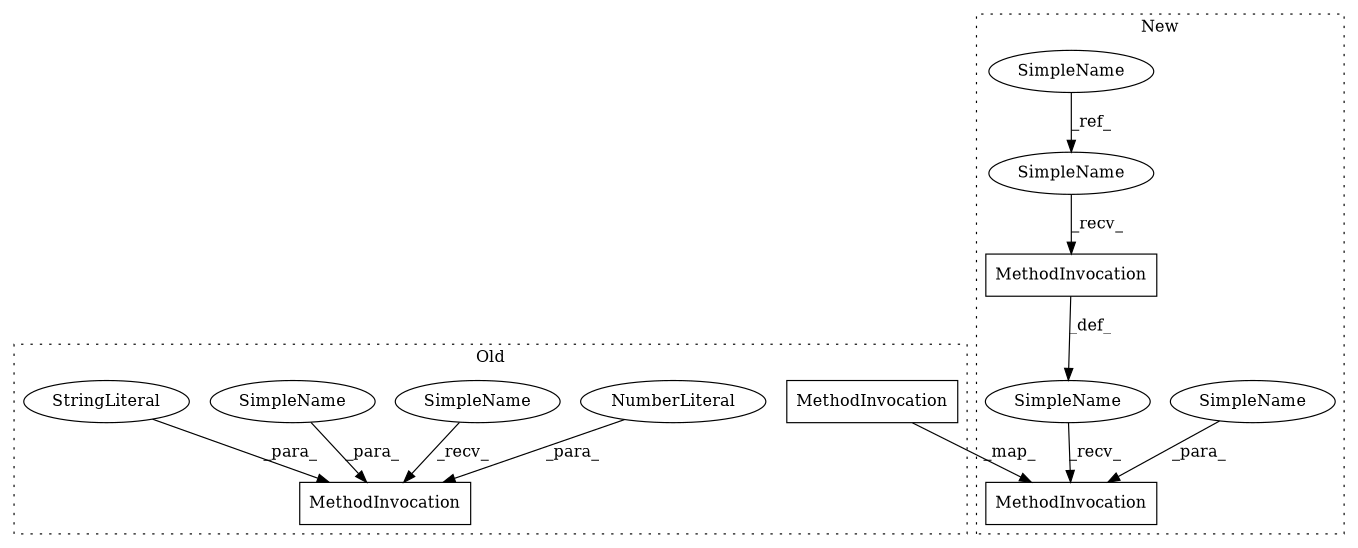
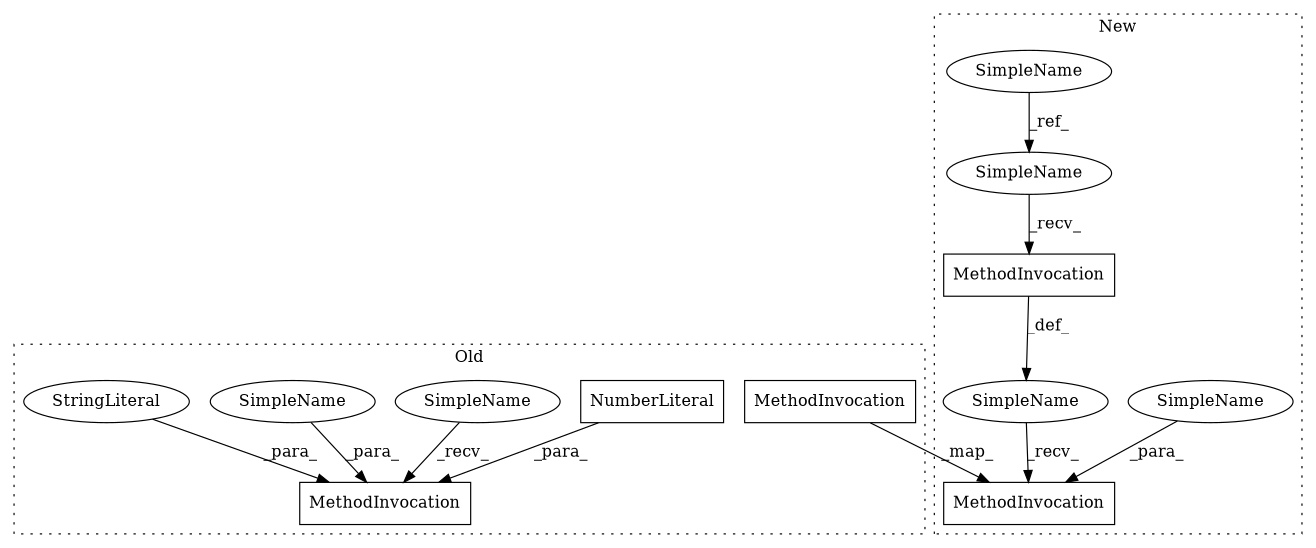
node "NumberLiteral": shape ellipse -> box
